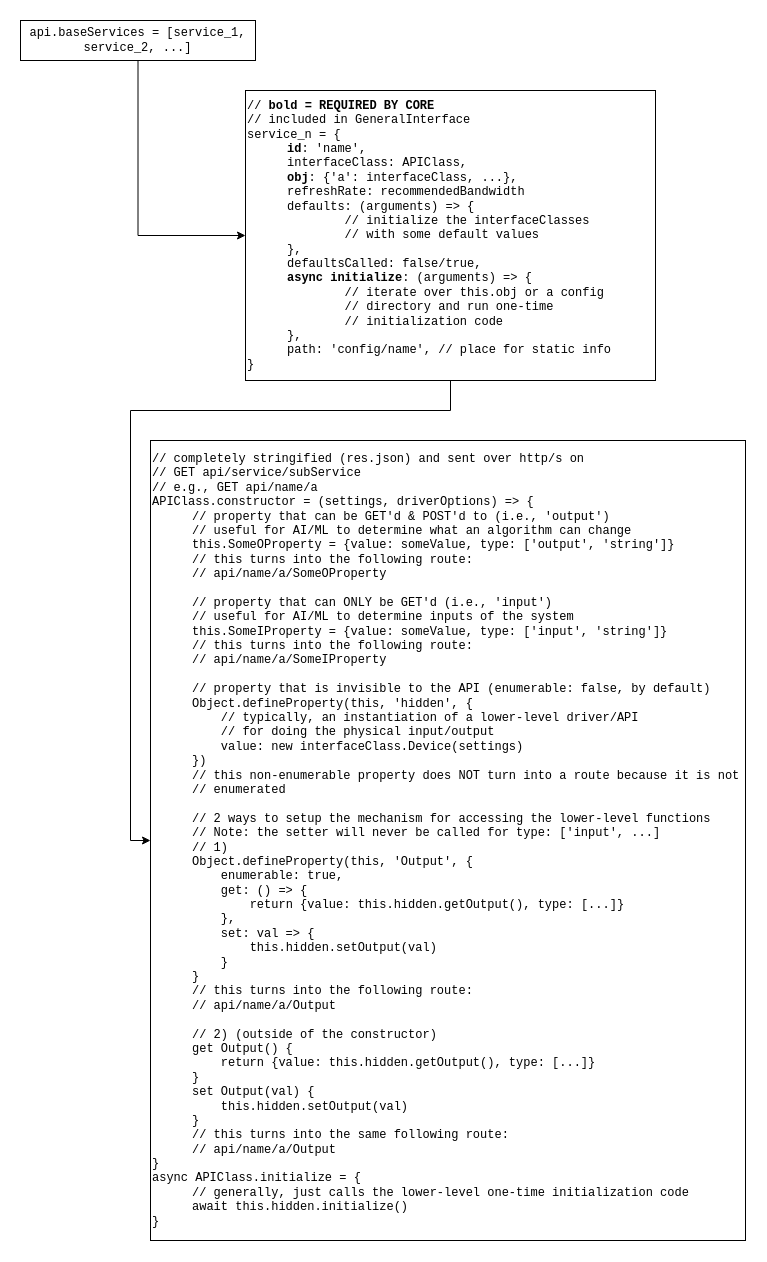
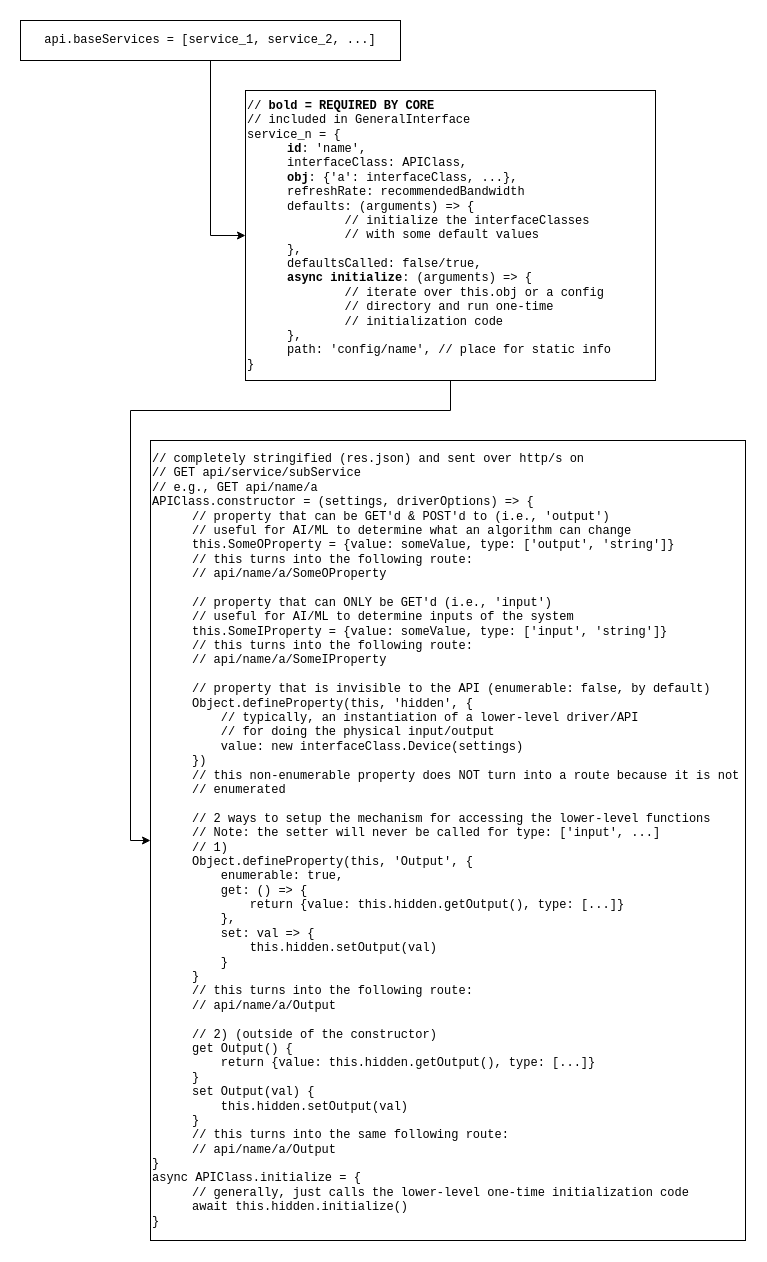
node "api.baseServices = [service_1, service_2, ...]": size 235x40 -> 380x40
